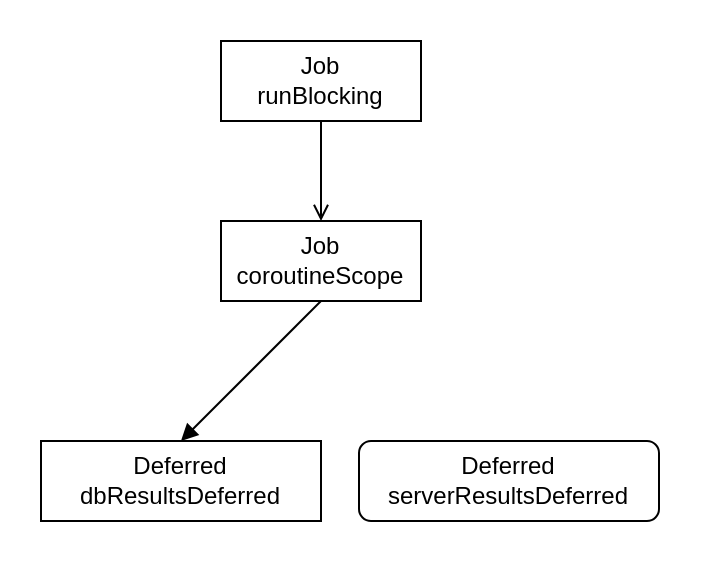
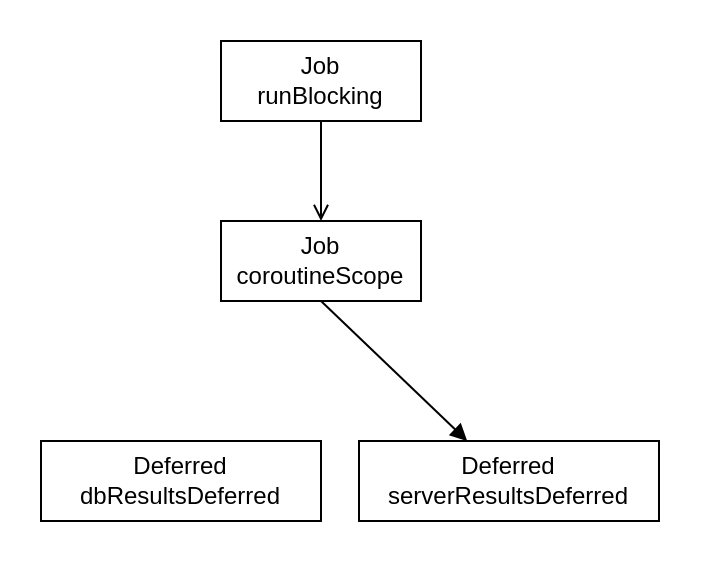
edge "Job coroutineScope" -> "Deferred dbResultsDeferred": removed
edge "Job coroutineScope" -> "Deferred serverResultsDeferred": added
node "Deferred serverResultsDeferred": shape rounded rectangle -> rectangle
